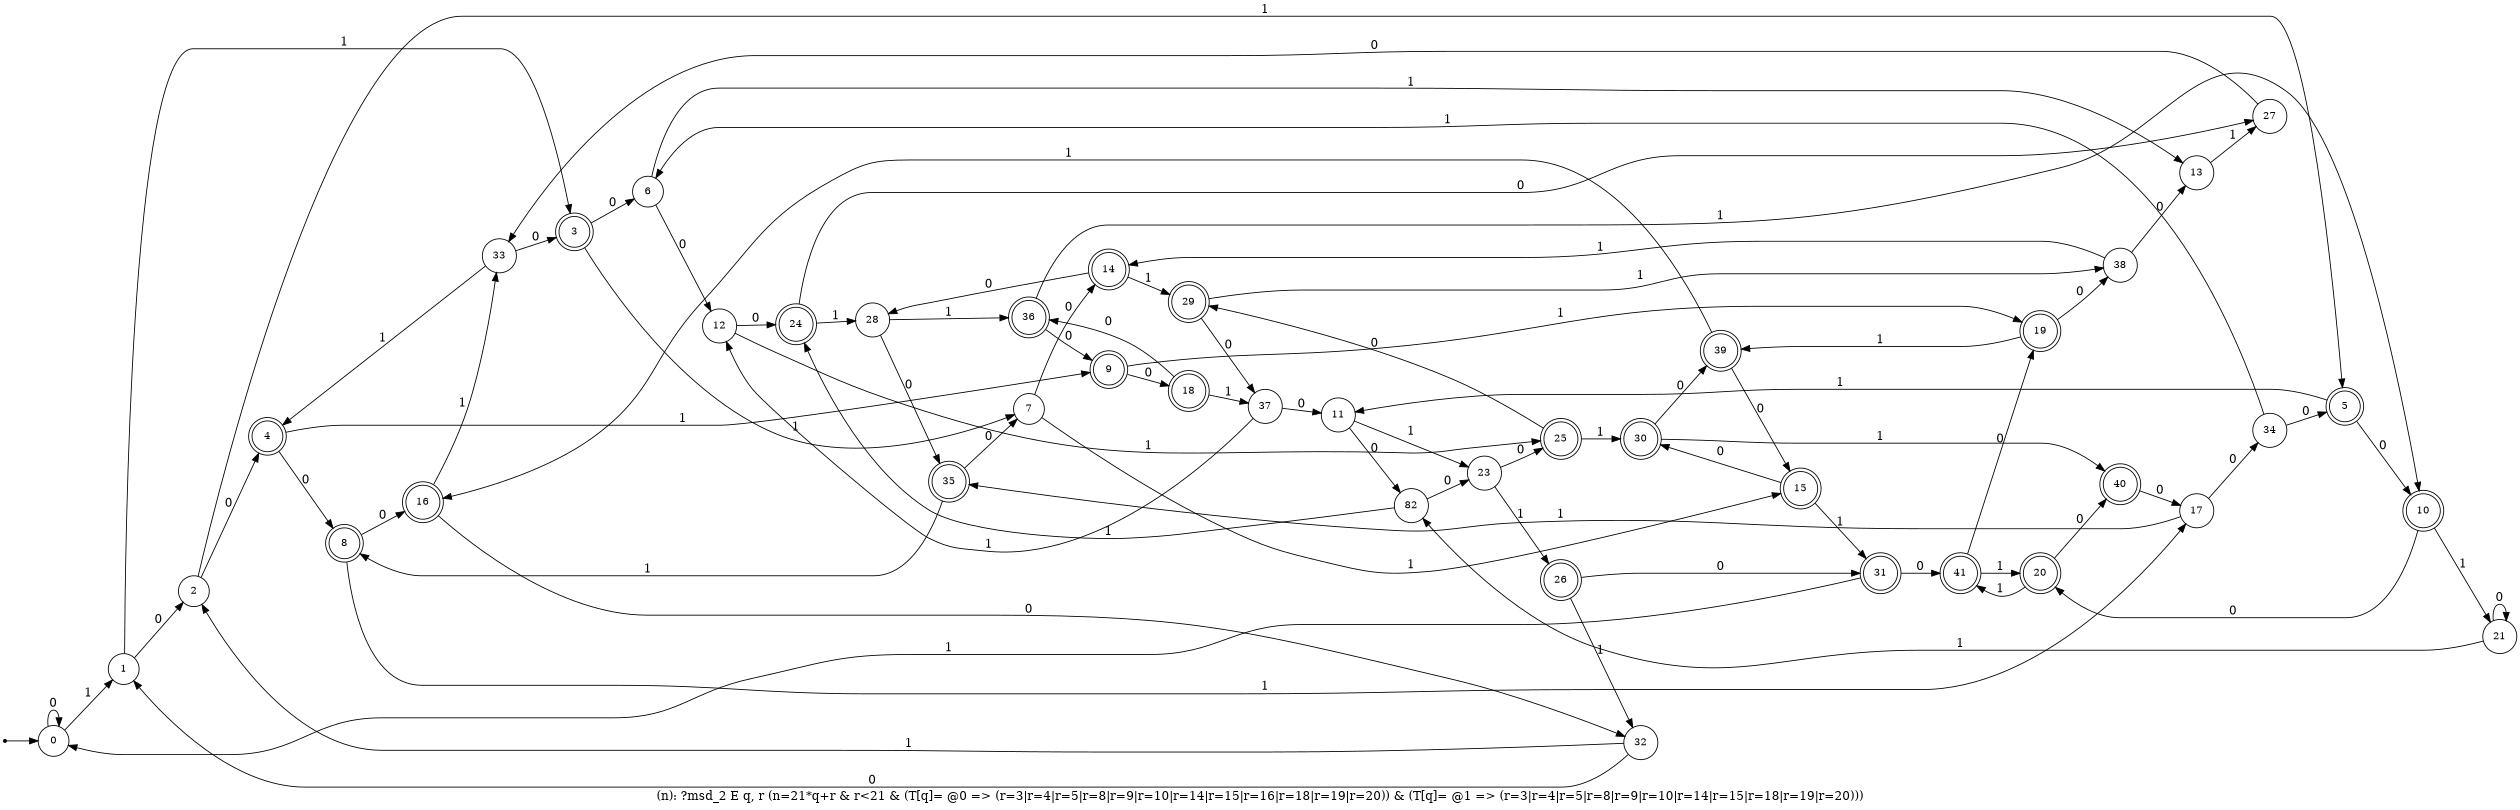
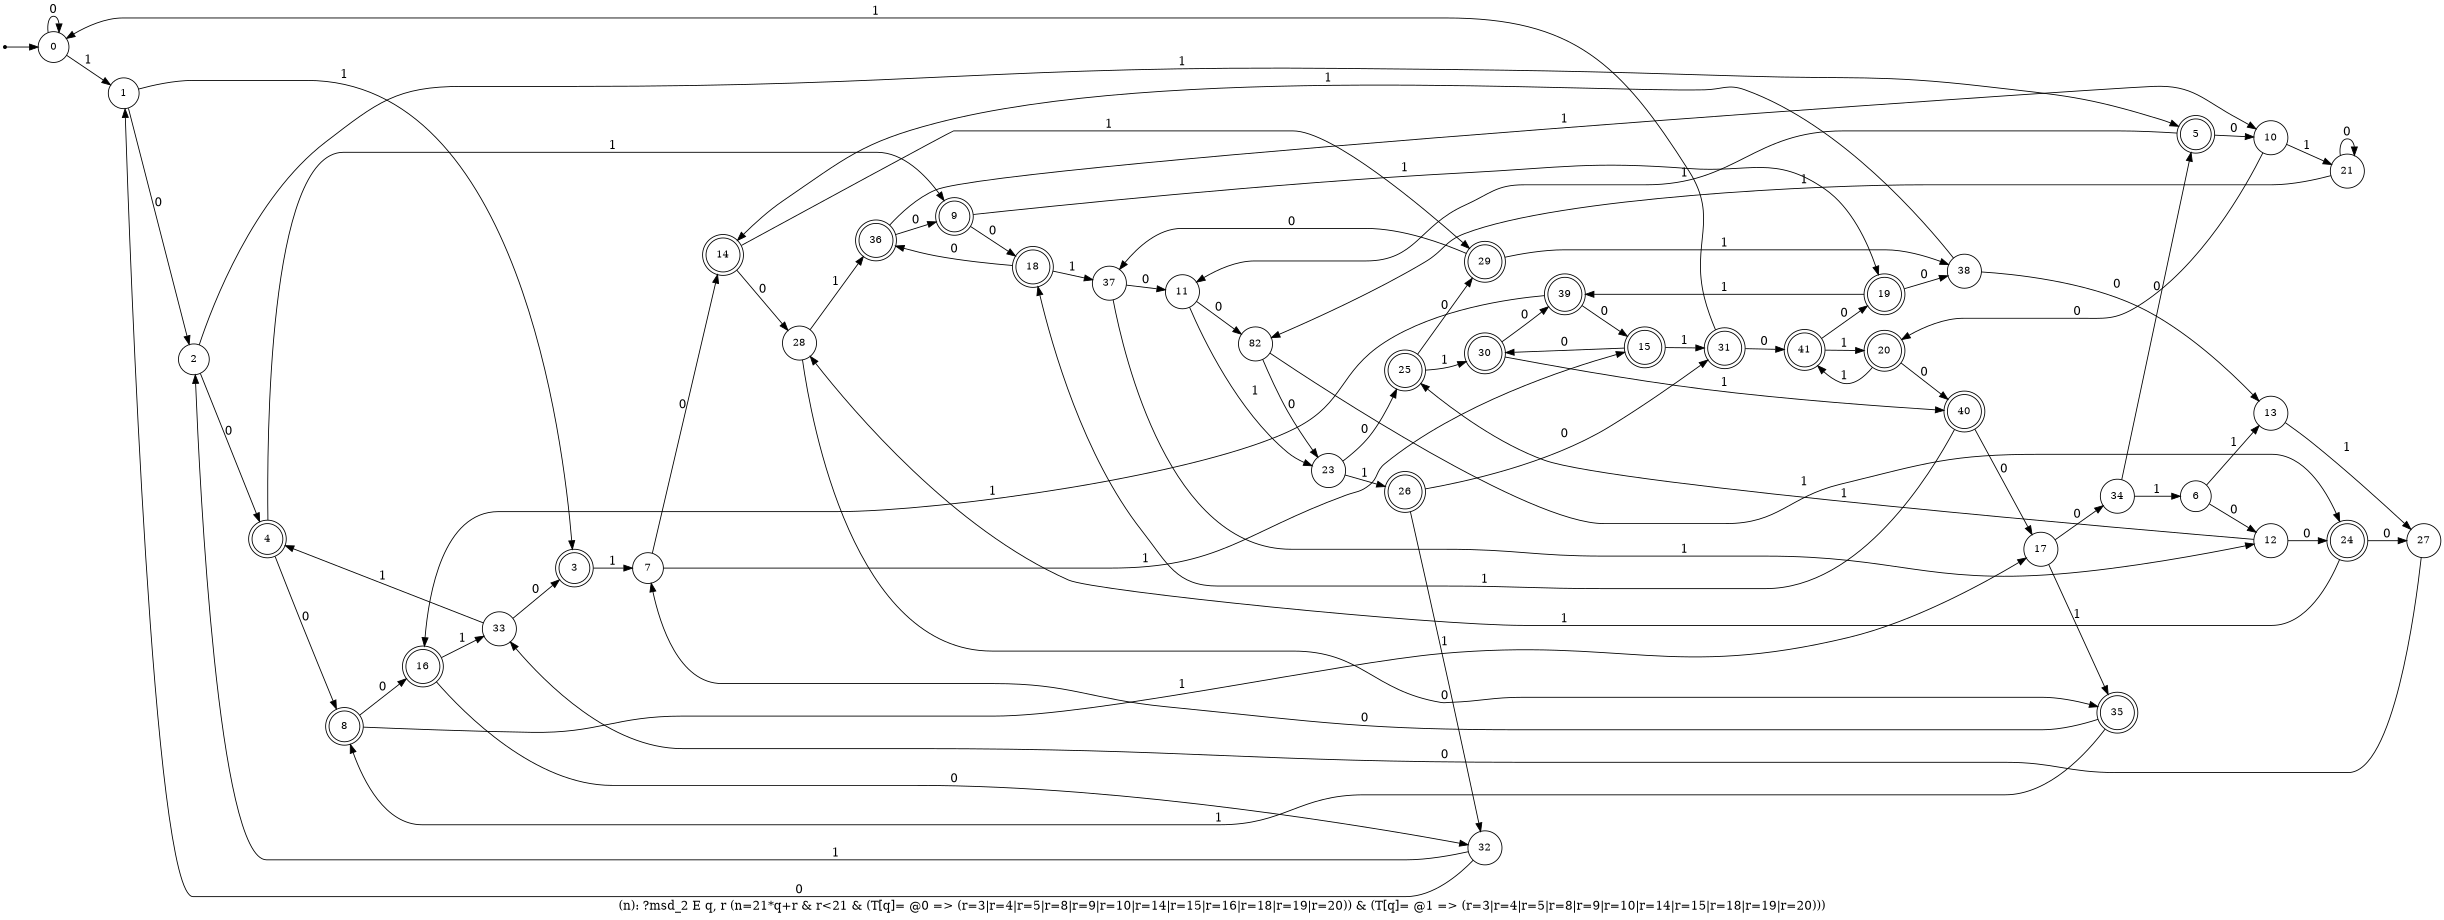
edge "3" -> "6": removed, label "0"
node "10": shape doublecircle -> circle
edge "40" -> "18": added, label "1"
